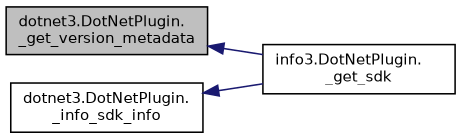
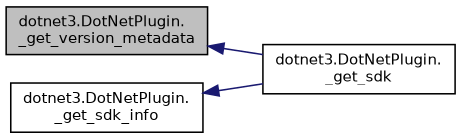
node "info3.DotNetPlugin. _get_sdk": label "info3.DotNetPlugin. _get_sdk" -> "dotnet3.DotNetPlugin. _get_sdk"
node "dotnet3.DotNetPlugin. _info_sdk_info": label "dotnet3.DotNetPlugin. _info_sdk_info" -> "dotnet3.DotNetPlugin. _get_sdk_info"
